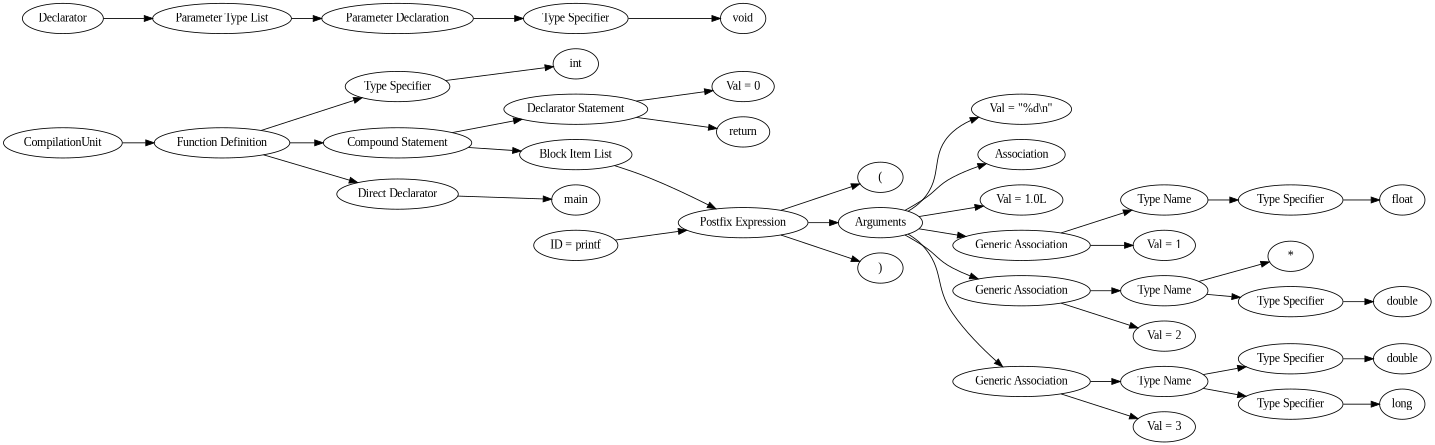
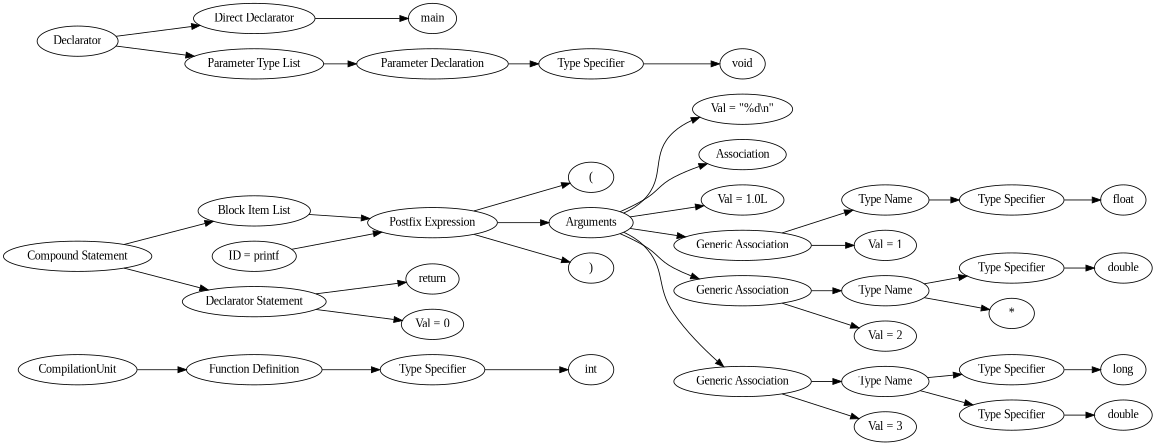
edge "Function Definition" -> "Compound Statement": removed
edge "Function Definition" -> "Direct Declarator": now "Declarator" -> "Direct Declarator"
